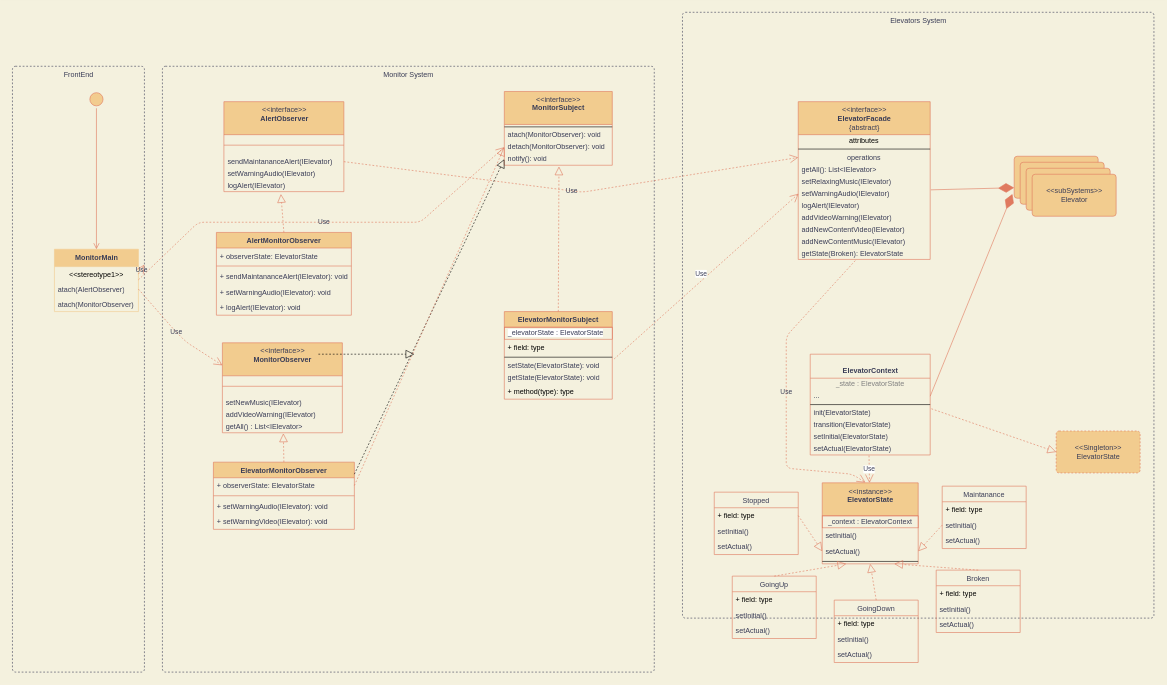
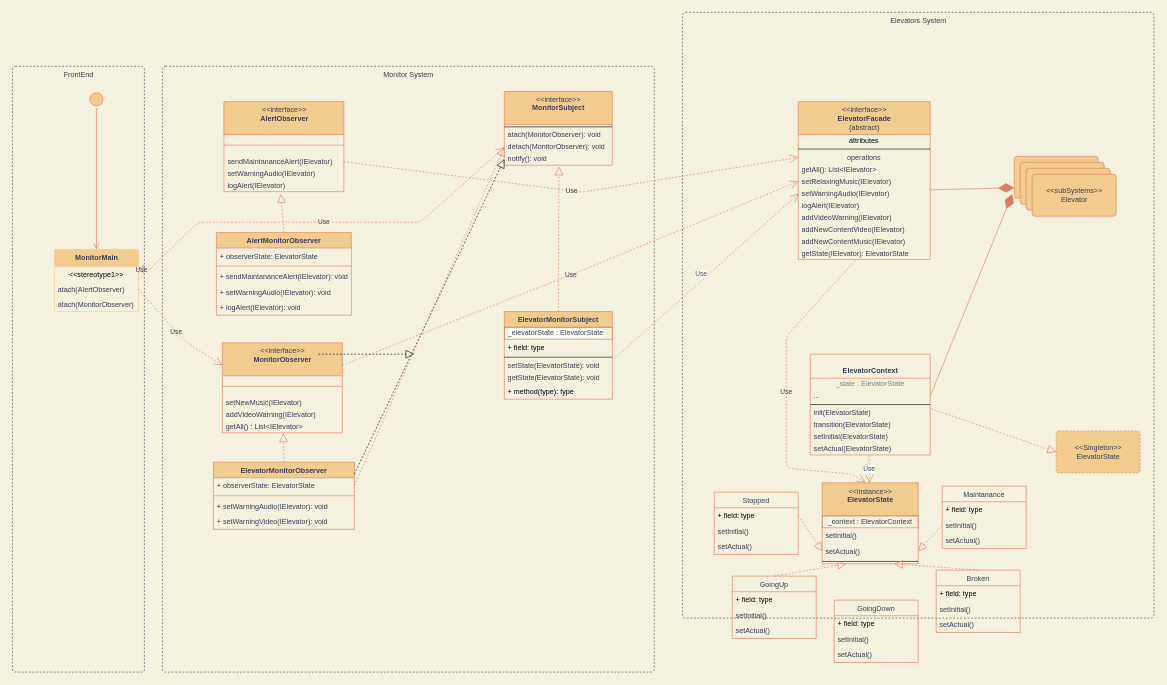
node "getState(Broken): ElevatorState": label "getState(Broken): ElevatorState" -> "getState(IElevator): ElevatorState"
edge "<<interface>> MonitorObserver" -> "setRelaxingMusic(IElevator)": added, label "Use"
edge "GoingDown" -> "<<instance>> ElevatorState": removed
